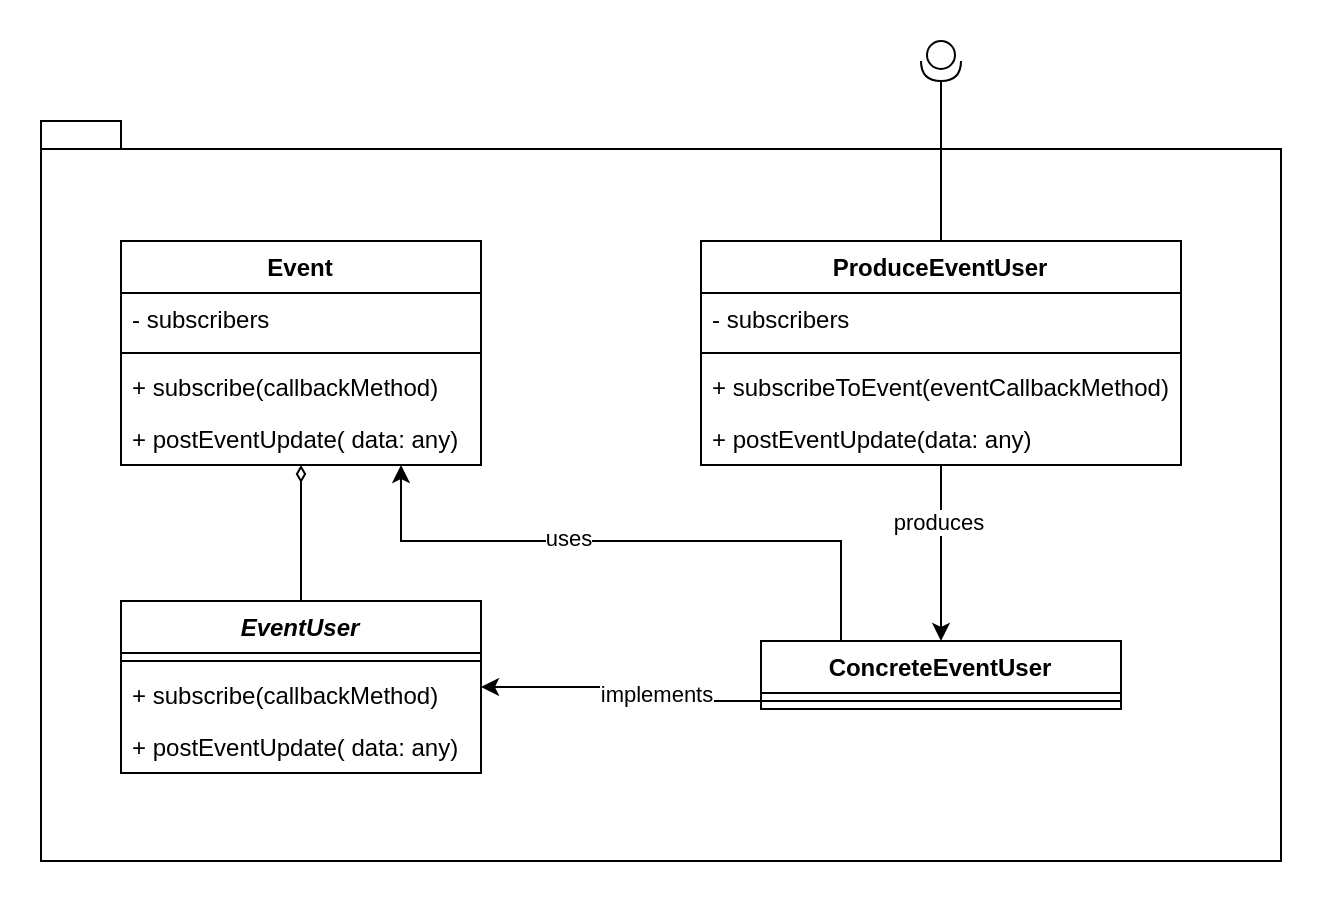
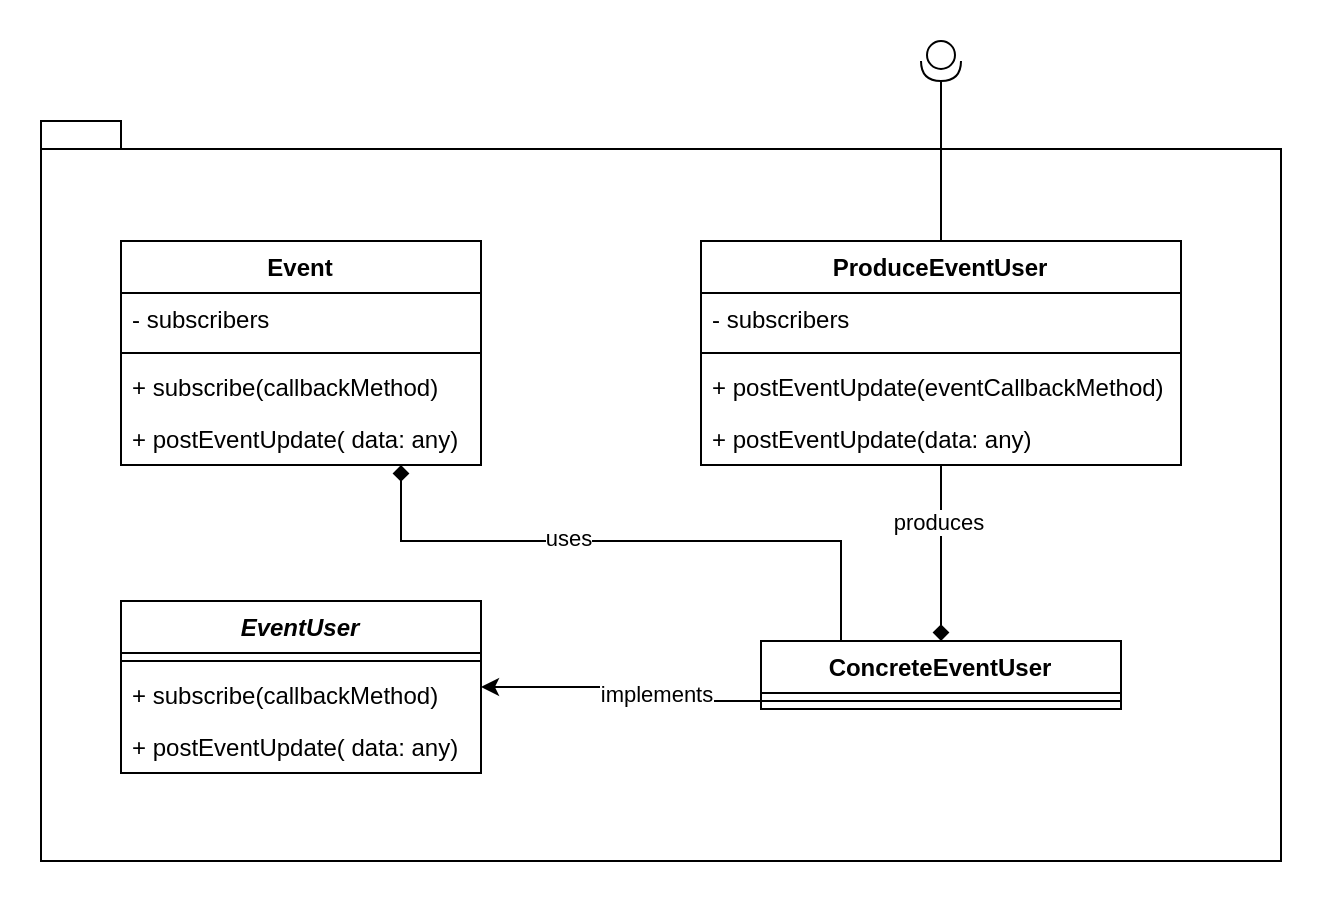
node "+ subscribeToEvent(eventCallbackMethod)": label "+ subscribeToEvent(eventCallbackMethod)" -> "+ postEventUpdate(eventCallbackMethod)"
edge "ConcreteEventUser" -> "Event": arrowhead classic -> diamond
edge "EventUser" -> "Event": removed
edge "ProduceEventUser" -> "ConcreteEventUser": arrowhead classic -> diamond
